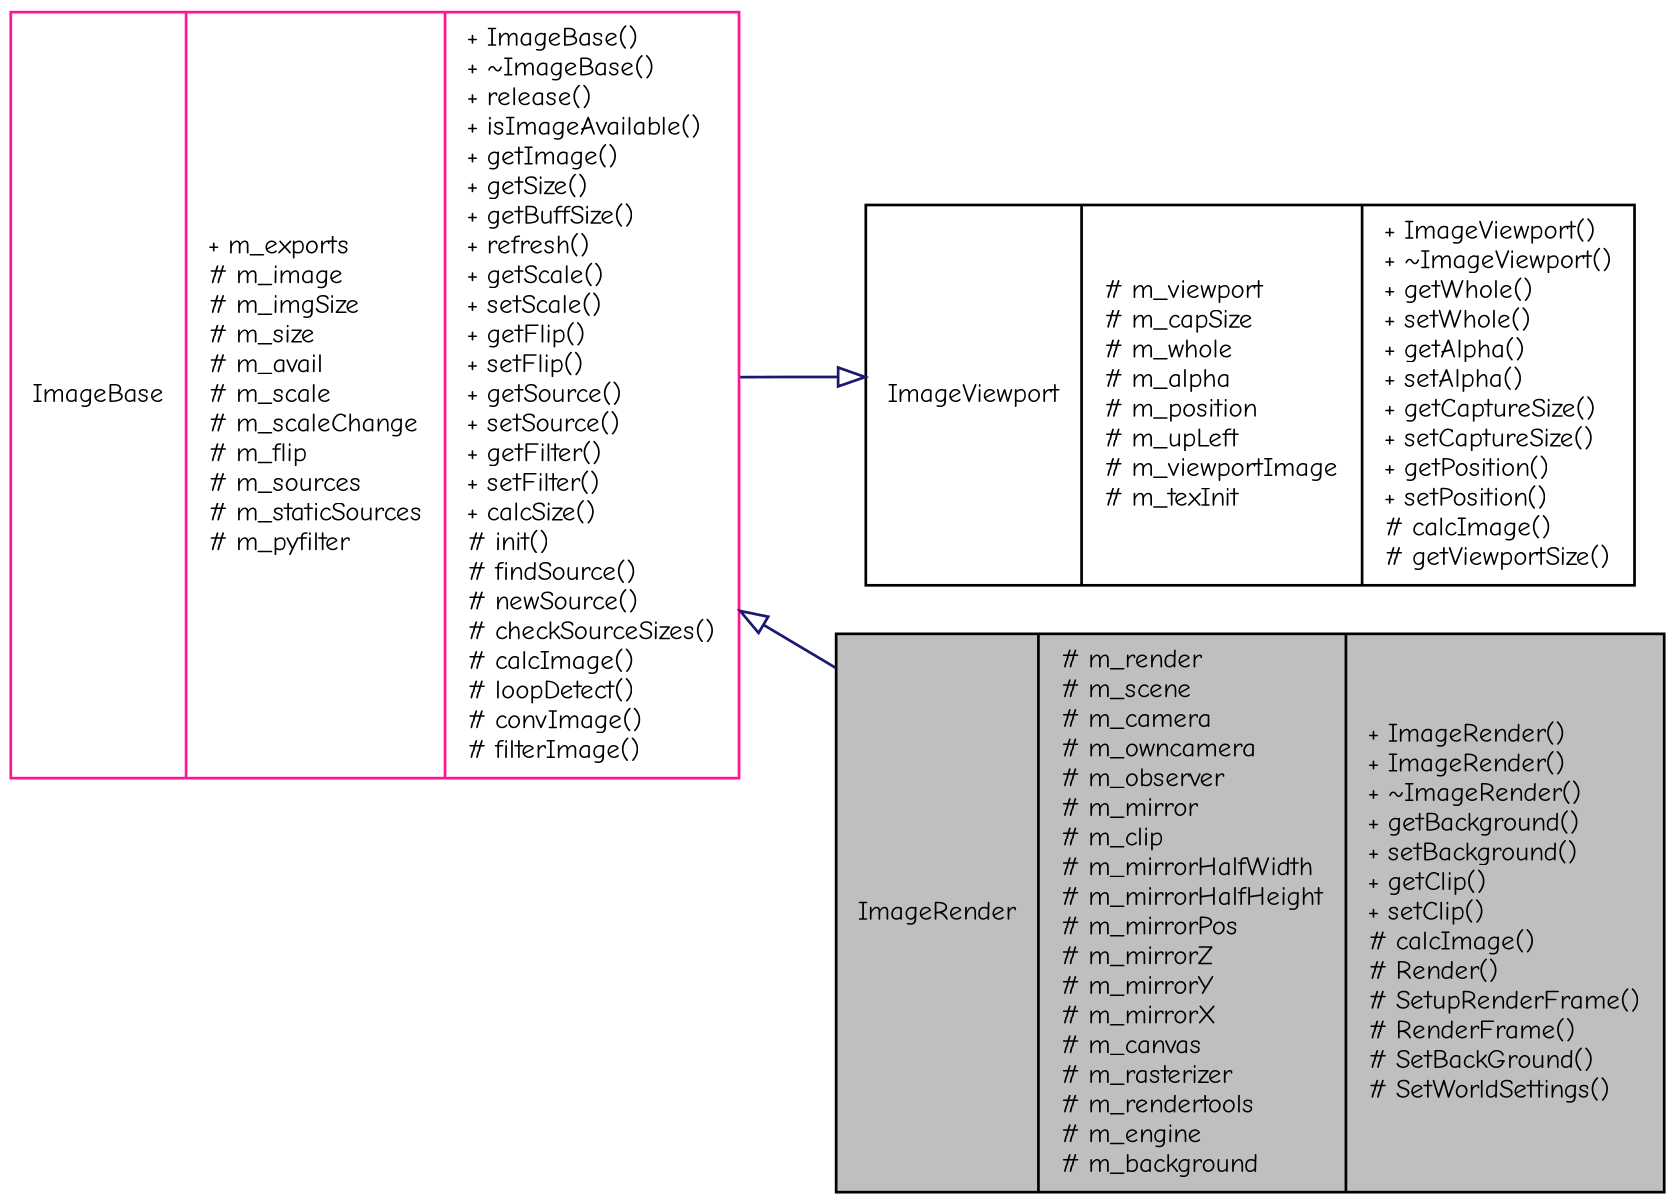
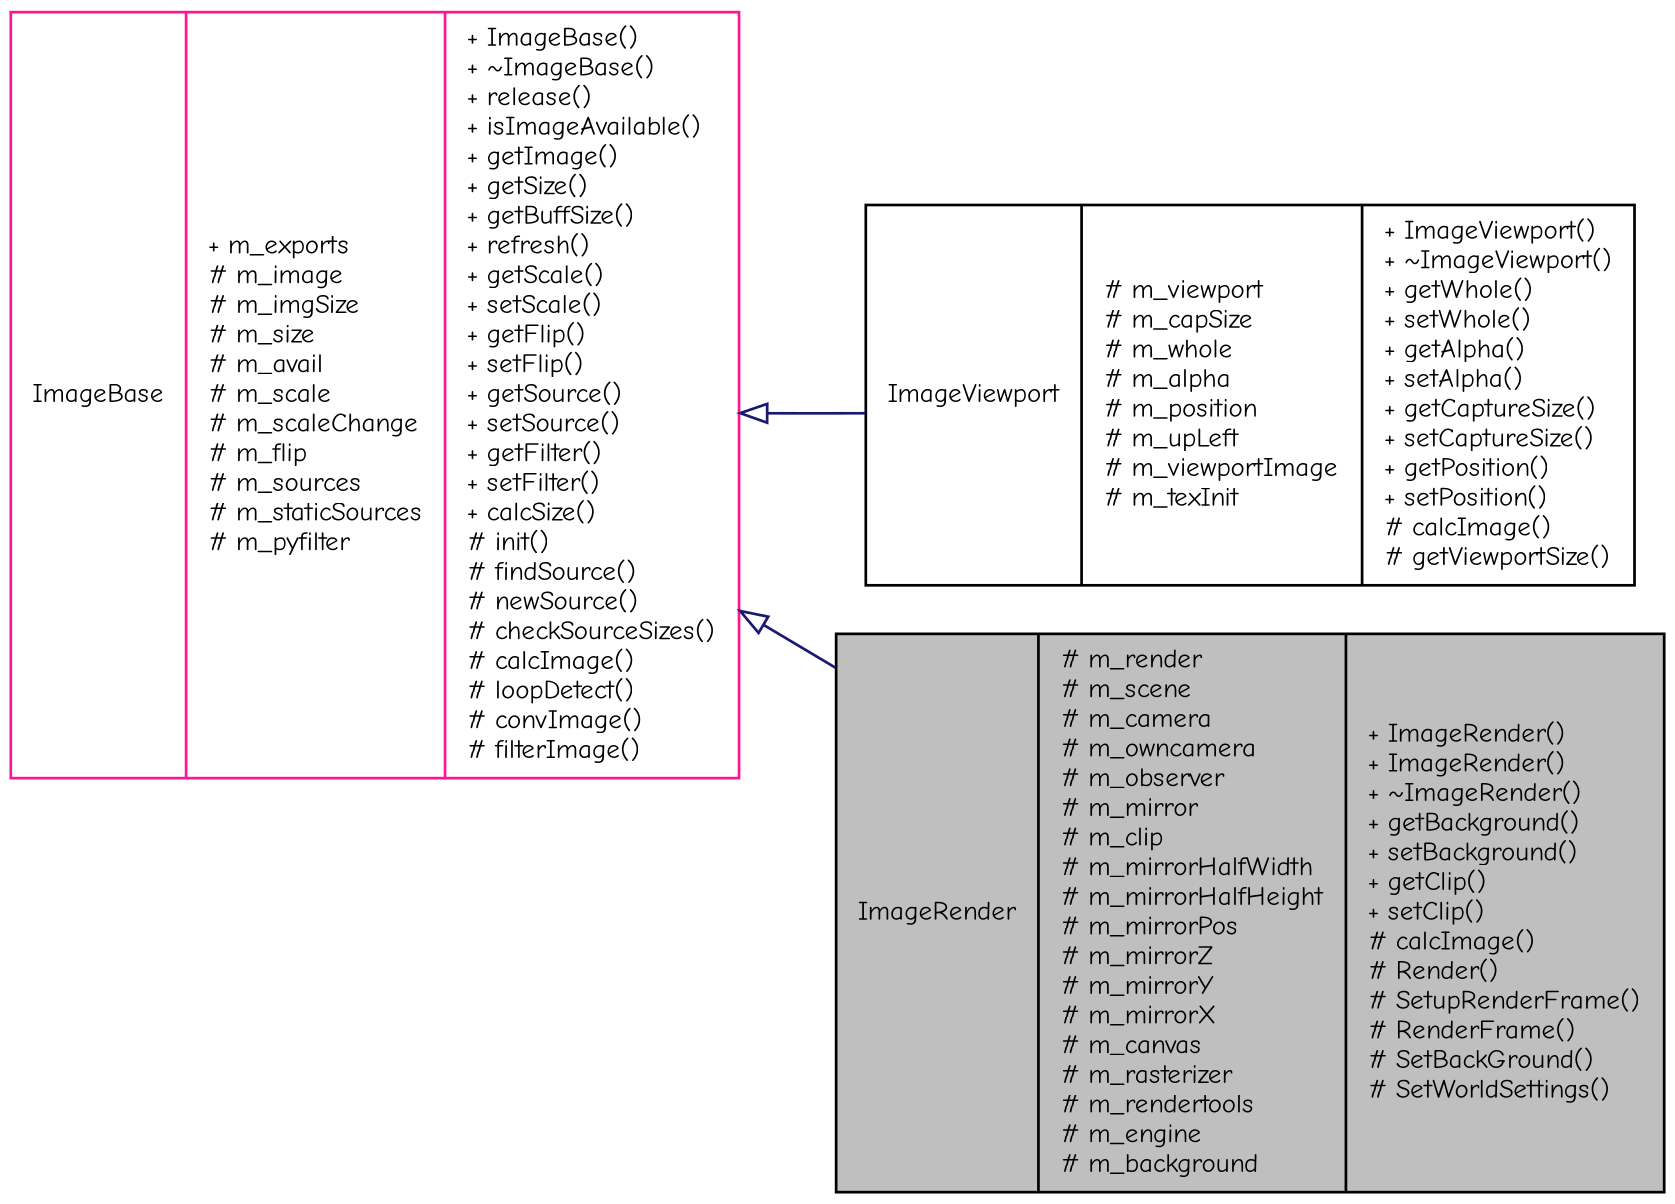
edge "ImageBase" -> "ImageViewport": reversed
